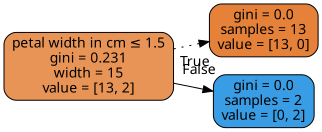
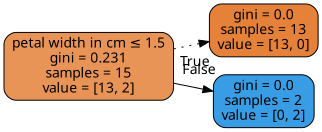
node "petal width in cm ≤ 1.5": text "width = 15" -> "samples = 15"
